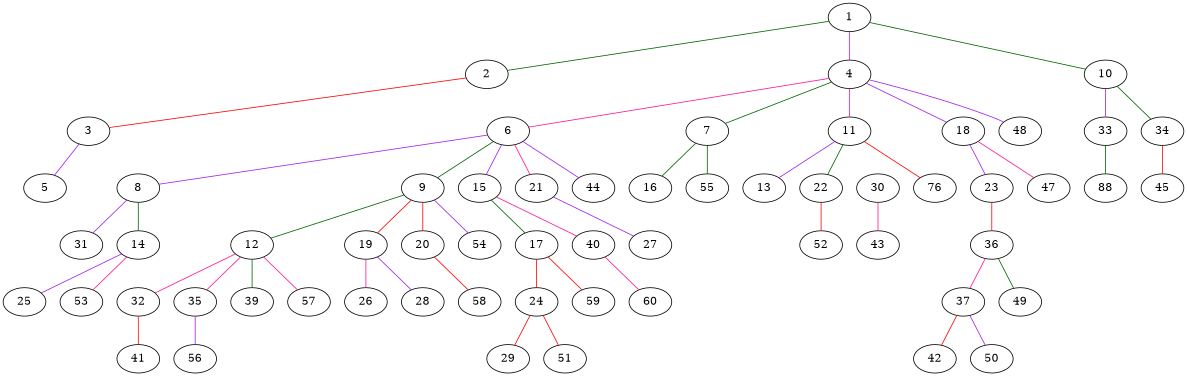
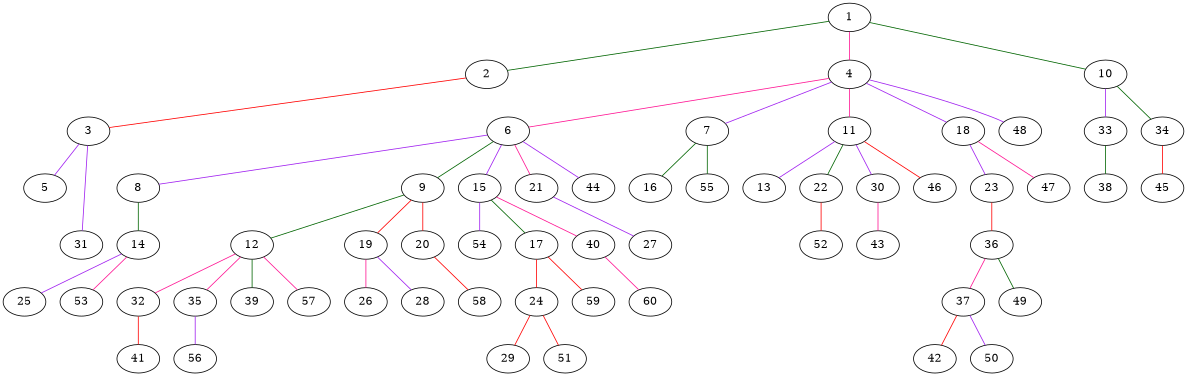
edge "4" -- "7": color darkgreen -> purple
edge "11" -- "30": added
node "76": label "76" -> "46"
node "88": label "88" -> "38"
edge "8" -- "31": now "3" -- "31"
edge "9" -- "54": now "15" -- "54"
